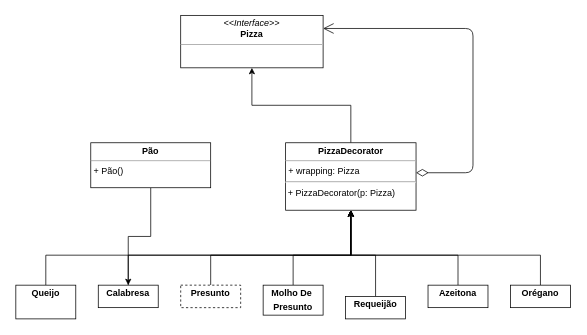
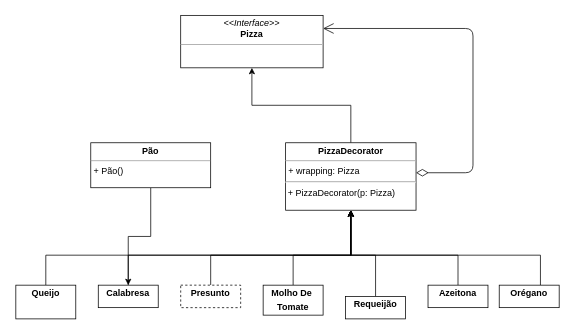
node "Molho De Presunto": label "Molho De Presunto" -> "Molho De Tomate"
node "Orégano": moved (540, 297) -> (529, 297)
